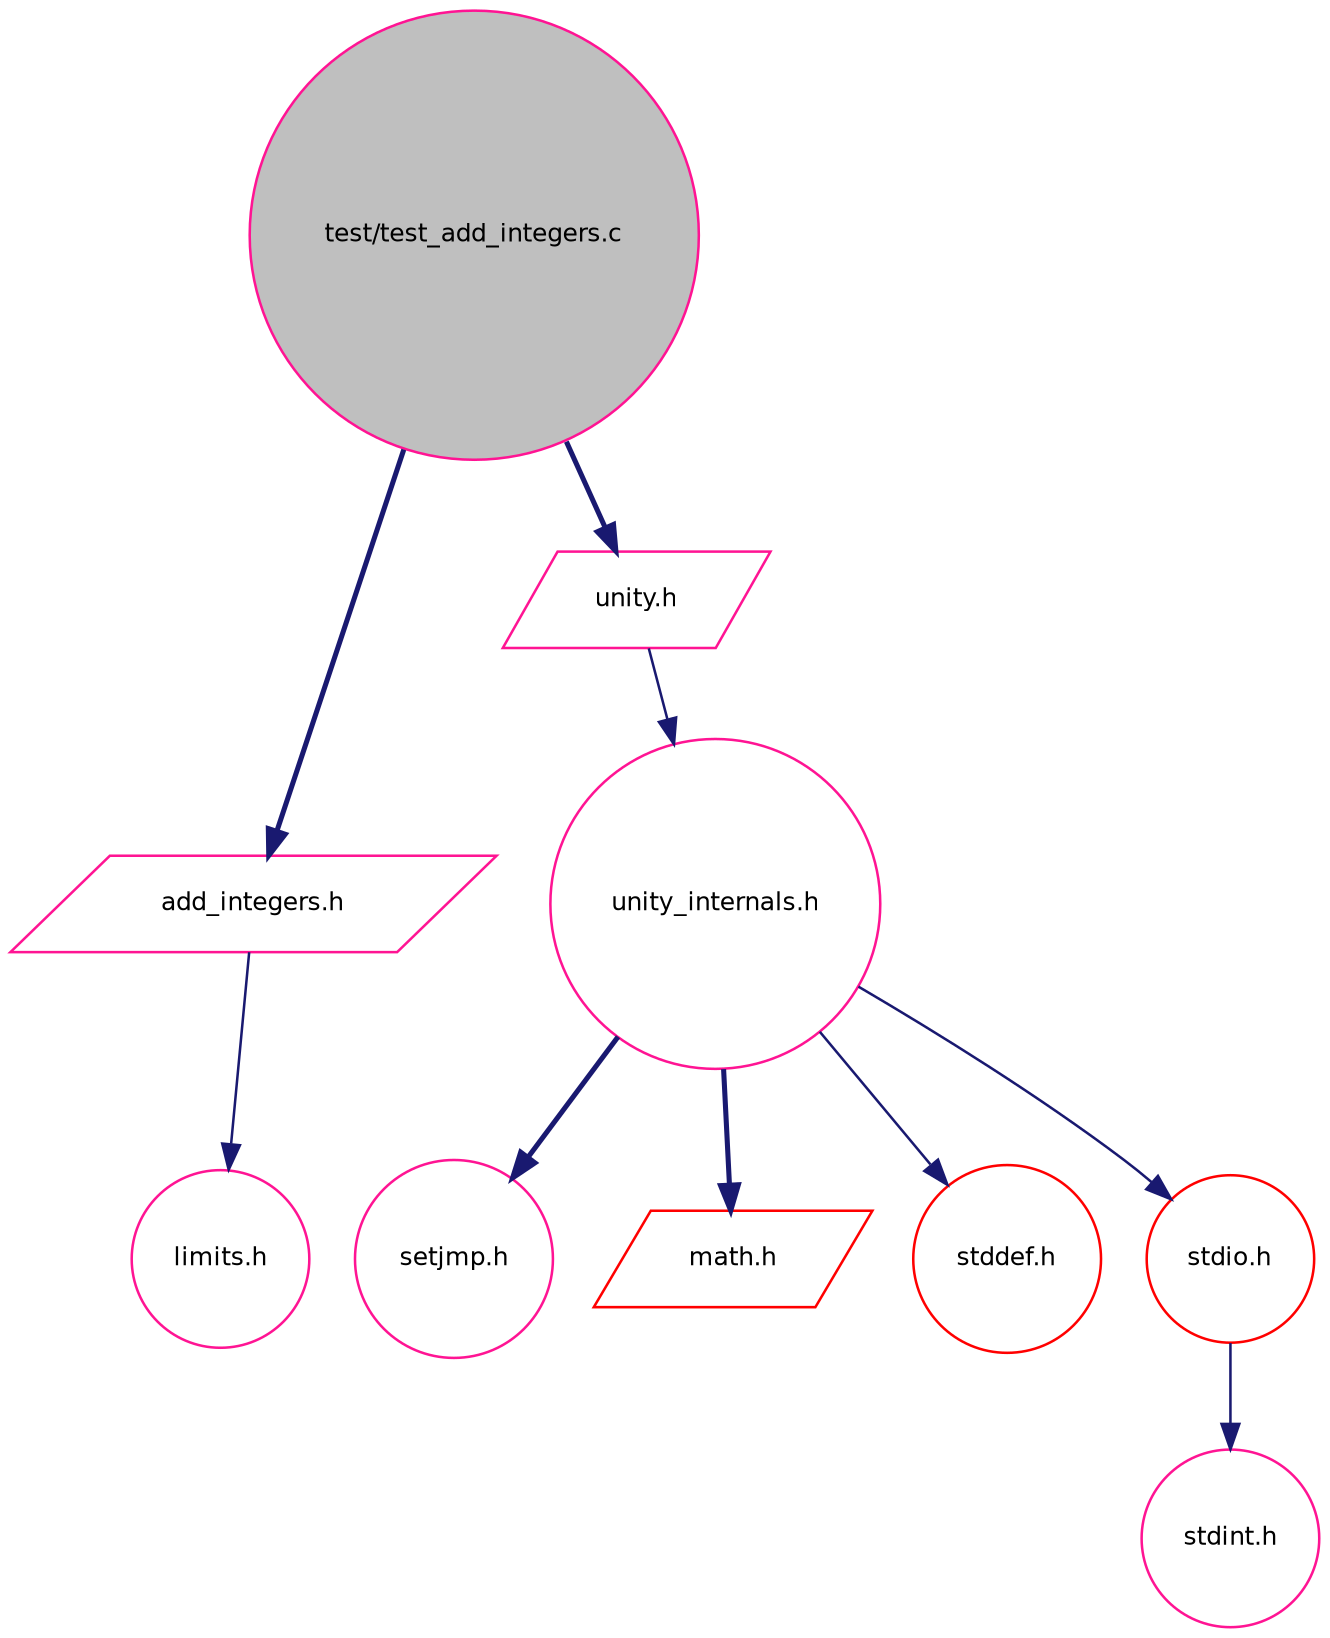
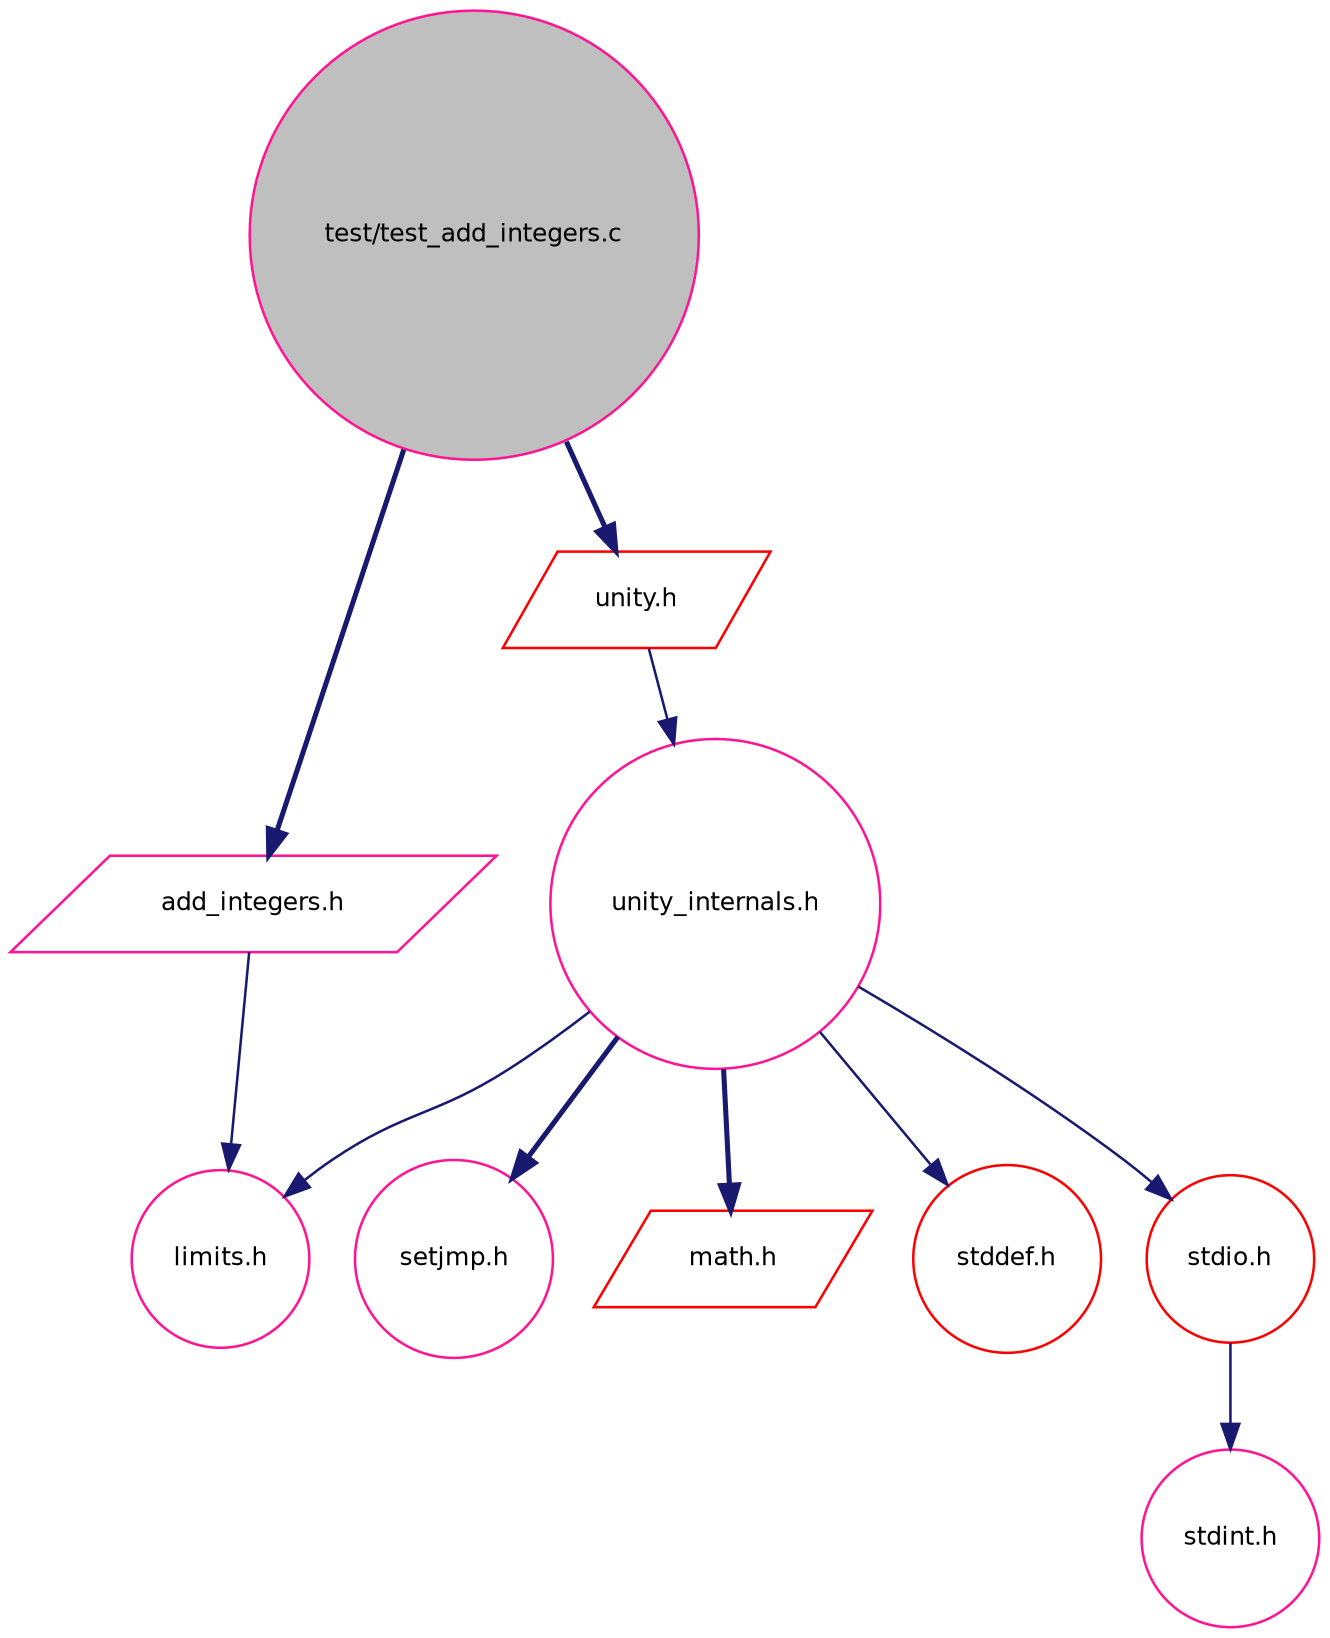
node "unity.h": color deeppink -> red
edge "unity_internals.h" -> "limits.h": added
